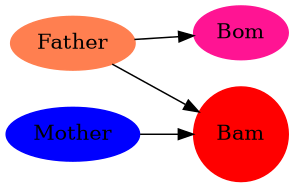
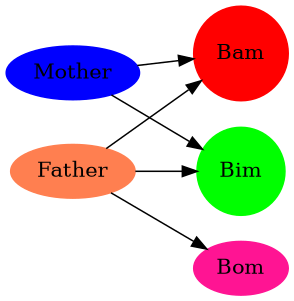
node "Bim": added
